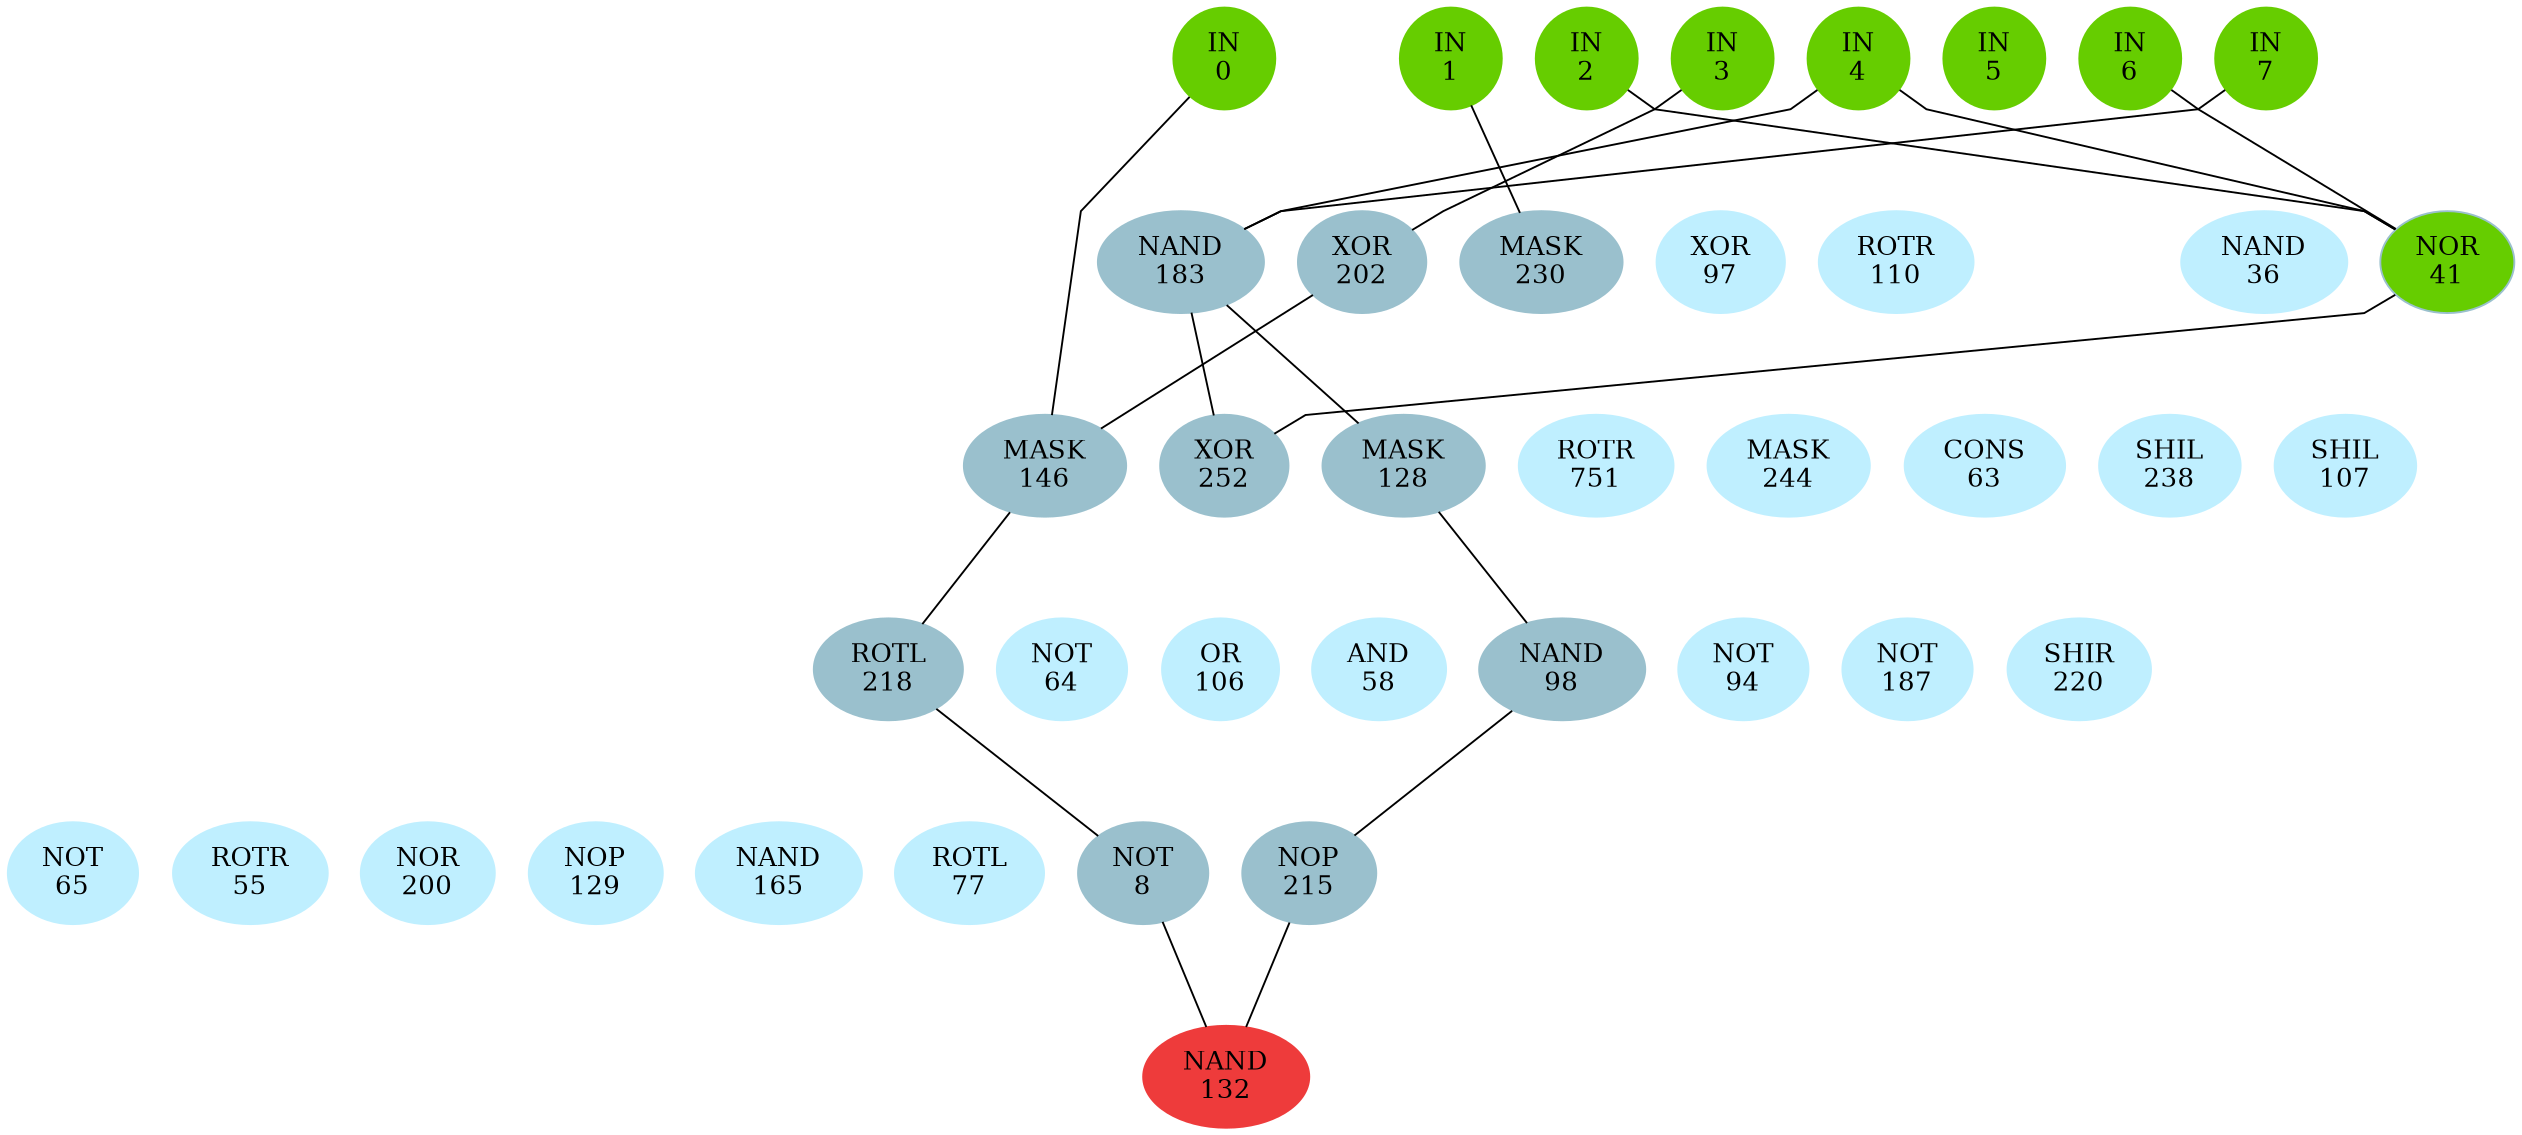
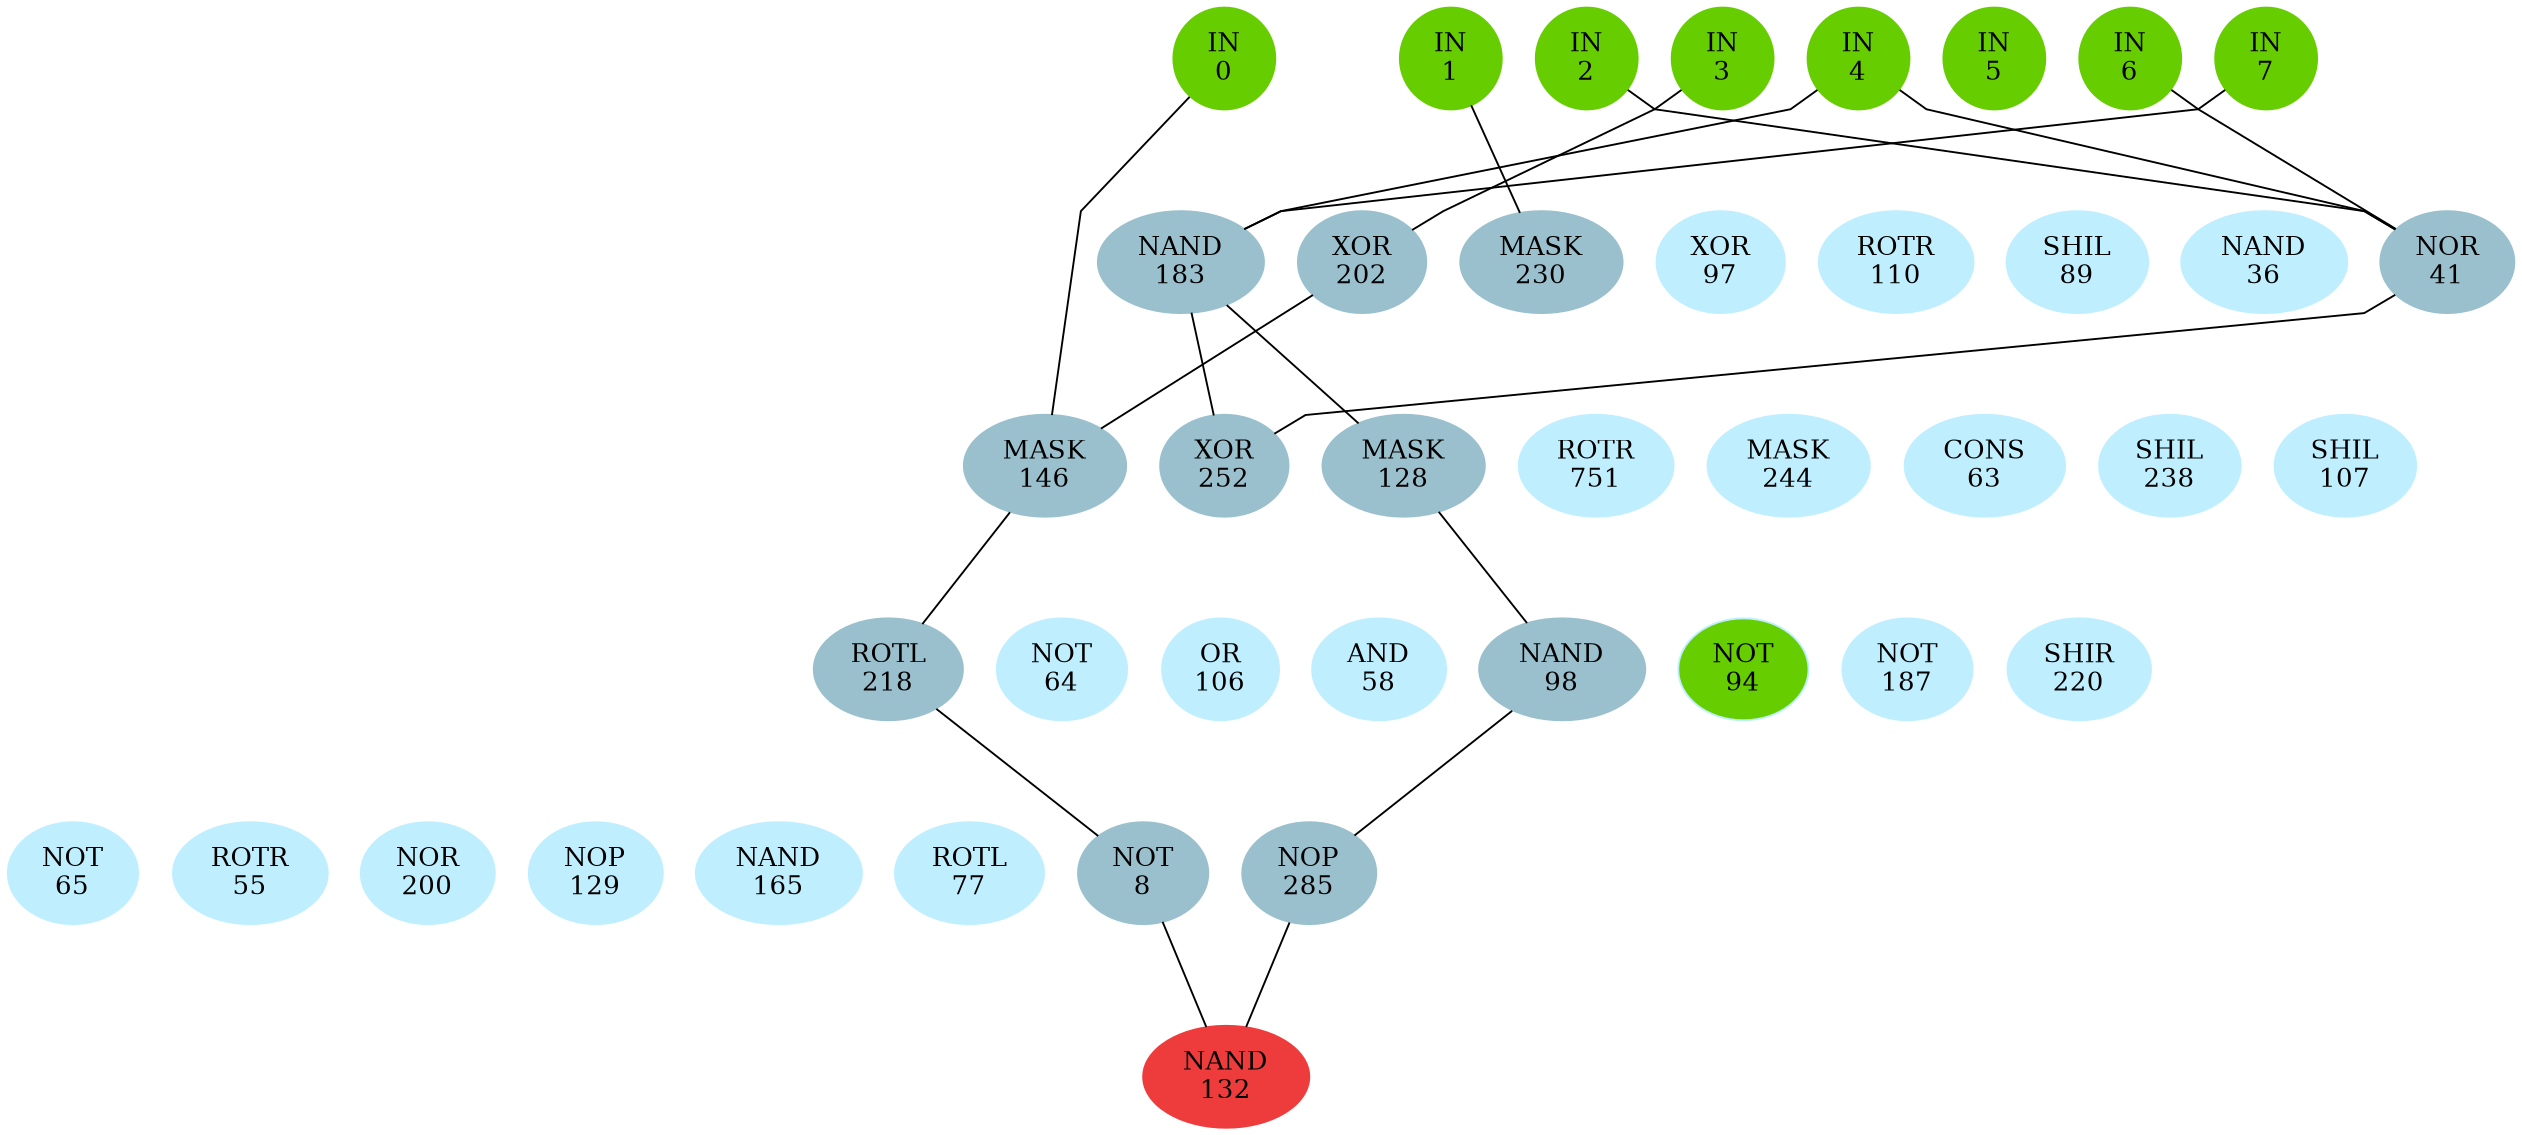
node "SHIL 89": added
node "NOR 41": fillcolor chartreuse3 -> lightblue3
node "NOT 94": fillcolor lightblue1 -> chartreuse3
node "NOP 215": label "NOP 215" -> "NOP 285"
